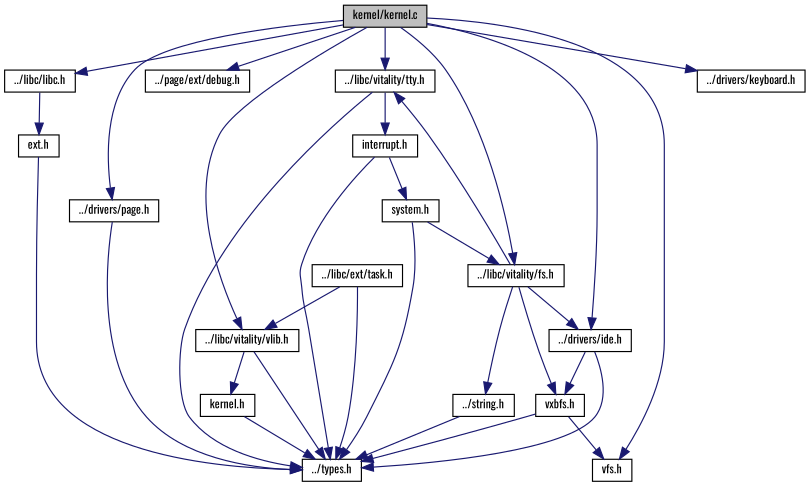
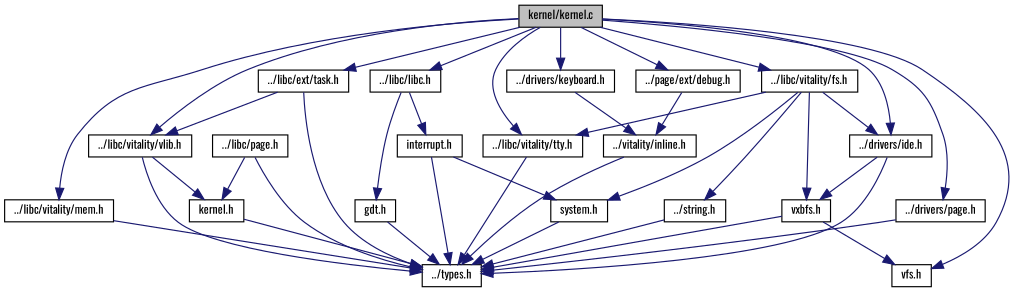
edge "kernel/kernel.c" -> "../libc/ext/task.h": added
edge "../libc/vitality/tty.h" -> "interrupt.h": now "../libc/libc.h" -> "interrupt.h"
node "ext.h": label "ext.h" -> "gdt.h"
node "../libc/page.h": added
node "../vitality/inline.h": added
node "../libc/vitality/mem.h": added
edge "system.h" -> "../libc/vitality/fs.h": reversed
